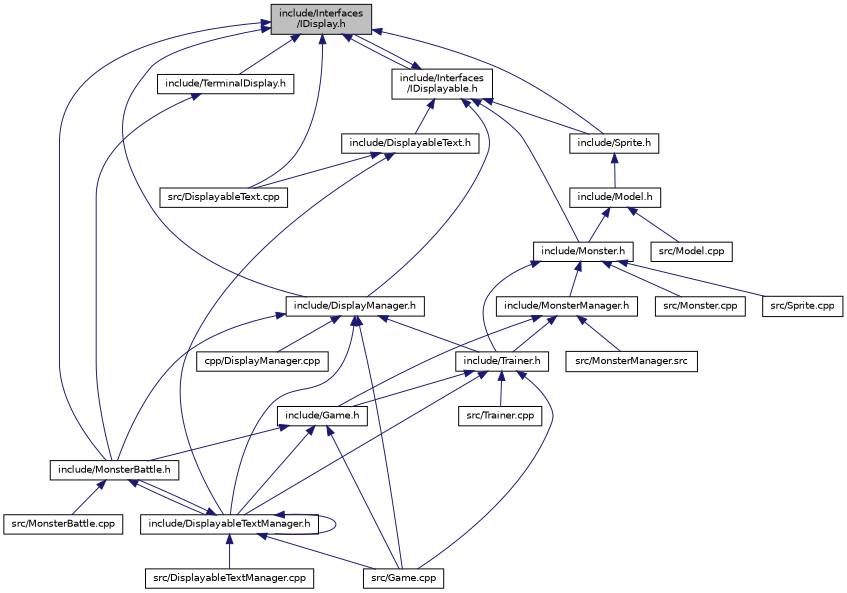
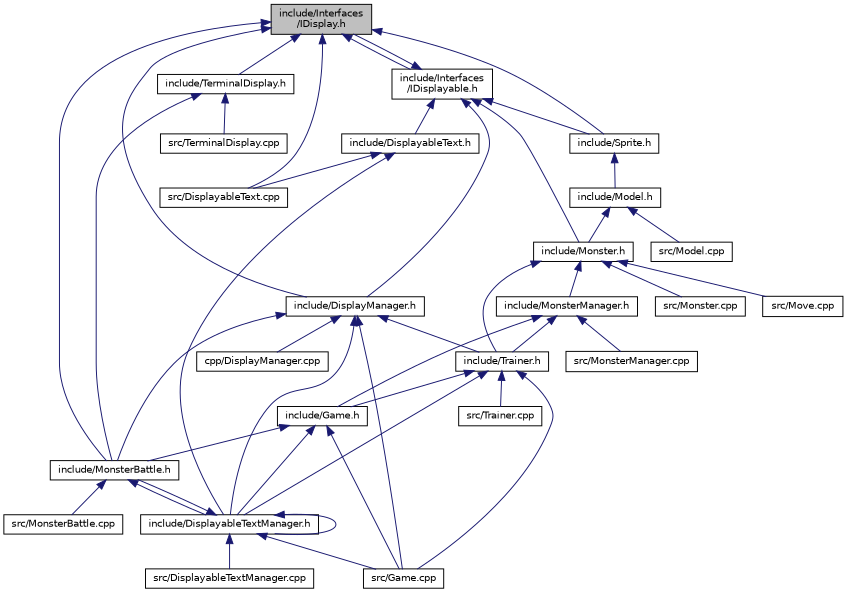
node "src/TerminalDisplay.cpp": added
node "src/Sprite.cpp": label "src/Sprite.cpp" -> "src/Move.cpp"
node "src/MonsterManager.src": label "src/MonsterManager.src" -> "src/MonsterManager.cpp"
